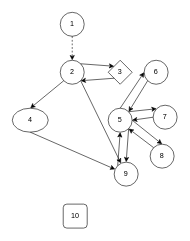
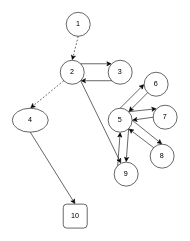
node "1": moved (72, 24) -> (78, 24)
node "3": shape diamond -> ellipse
node "6": moved (156, 72) -> (156, 84)
edge "2" -> "4": style solid -> dashed
edge "4" -> "9": now "4" -> "10"
